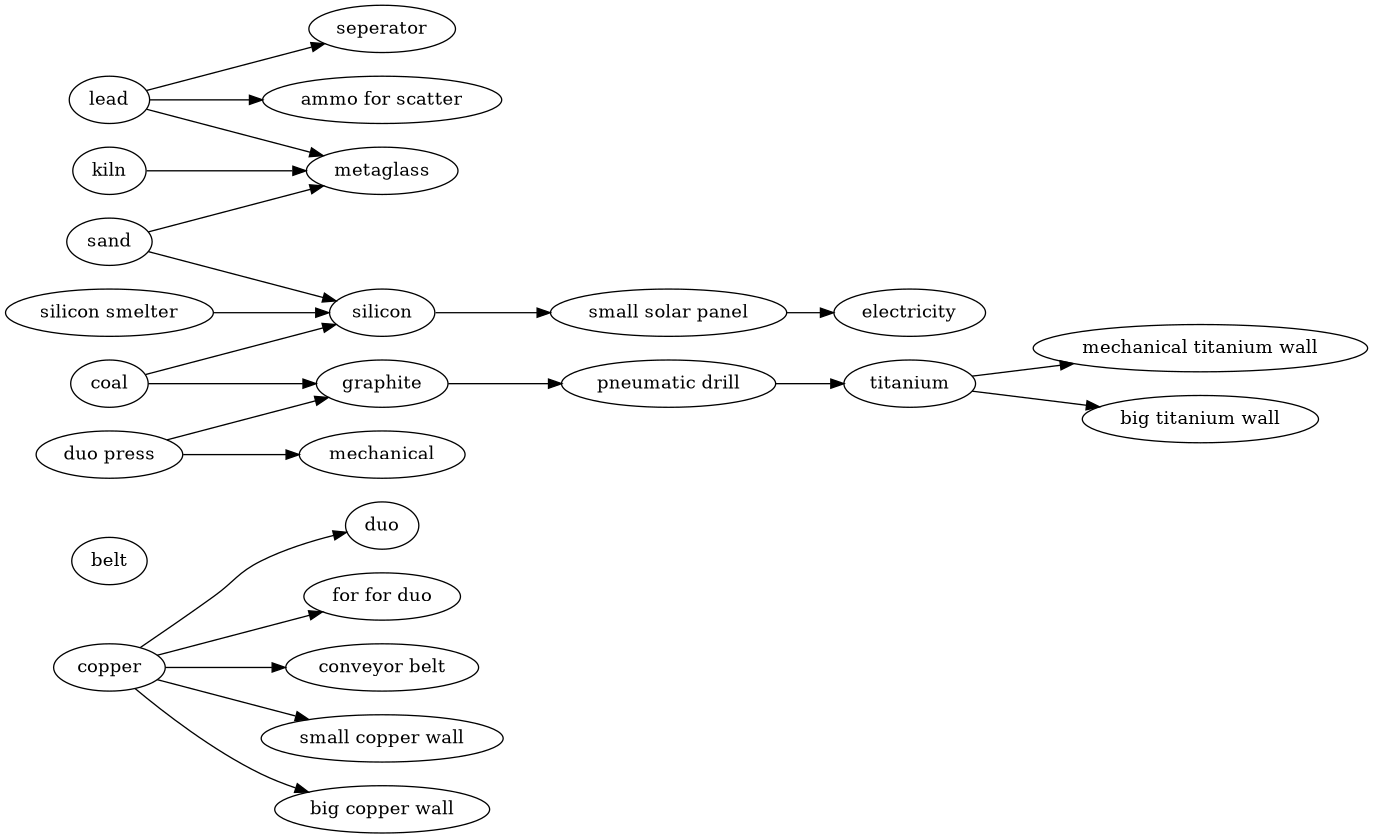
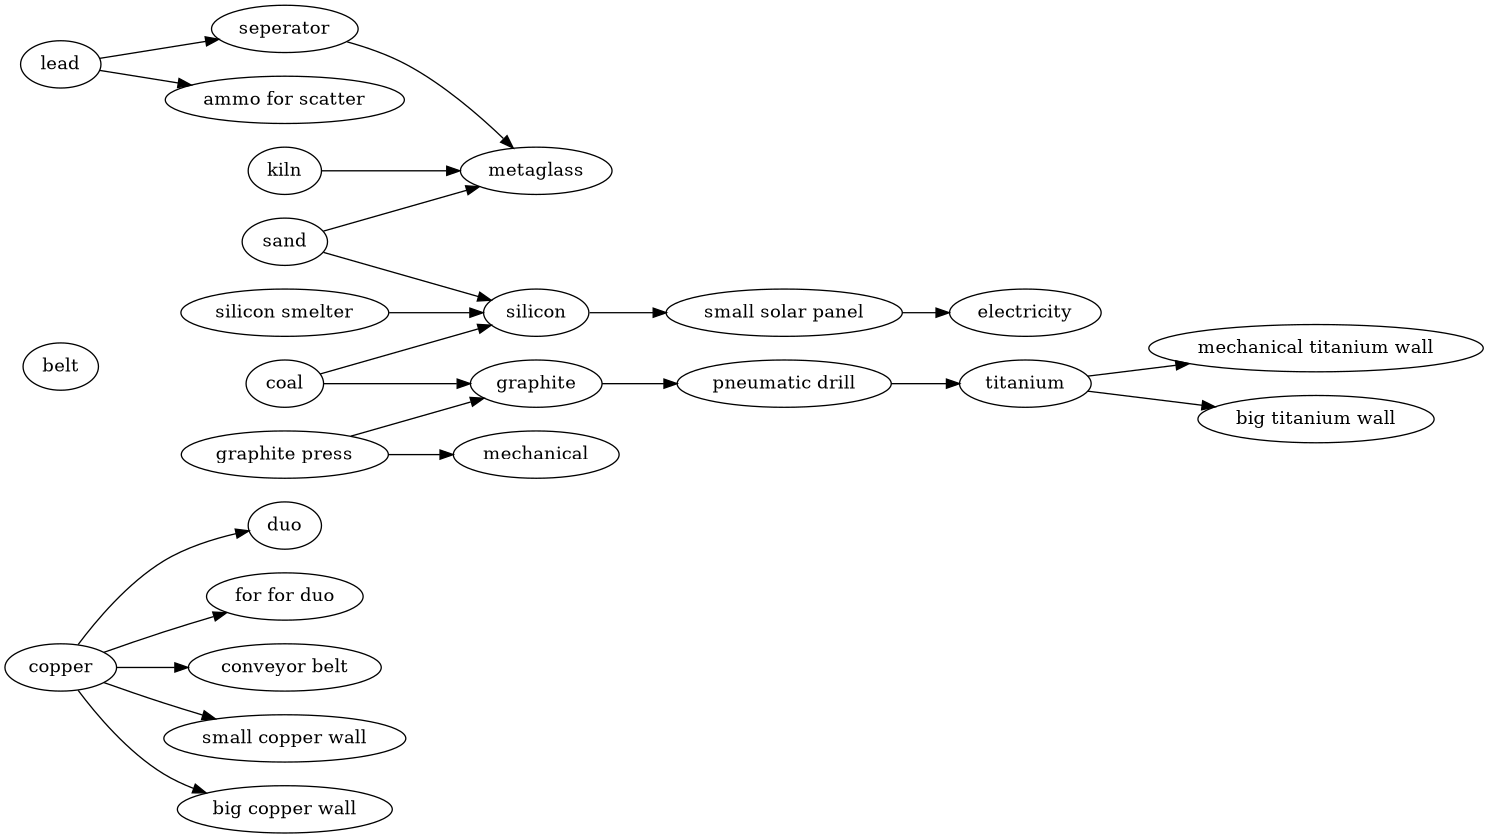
edge "lead" -> "metaglass": now "seperator" -> "metaglass"
node "duo press": label "duo press" -> "graphite press"
